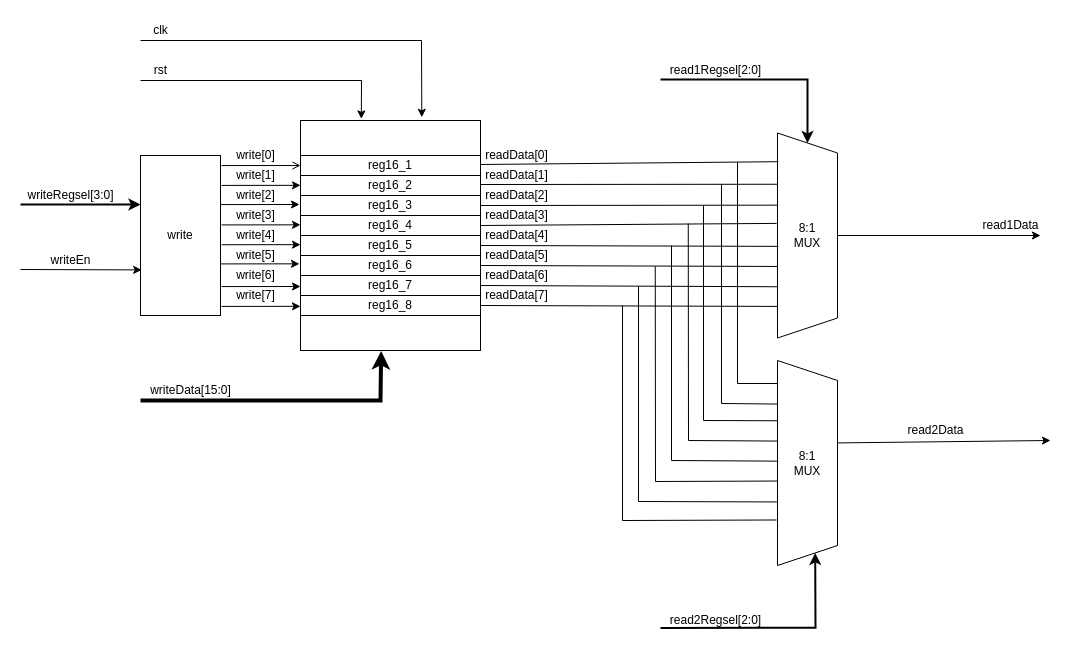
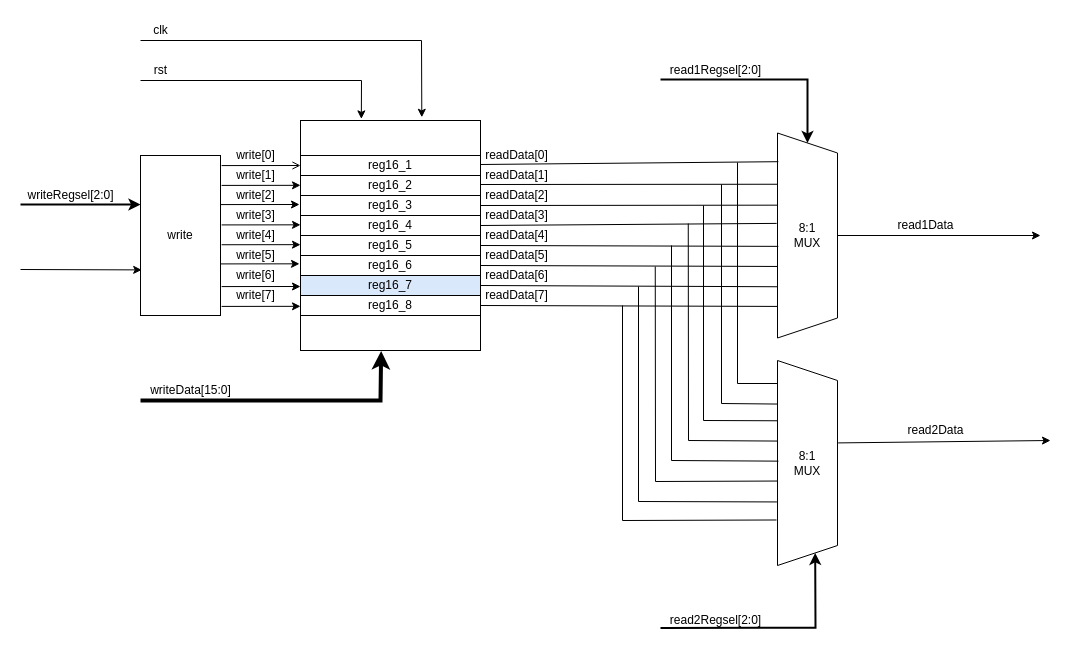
node "writeRegsel[3:0]": label "writeRegsel[3:0]" -> "writeRegsel[2:0]"
node "read1Data": moved (1011, 226) -> (926, 226)
node "writeEn": removed
node "reg16_7": fillcolor #ffffff -> #dae8fc
